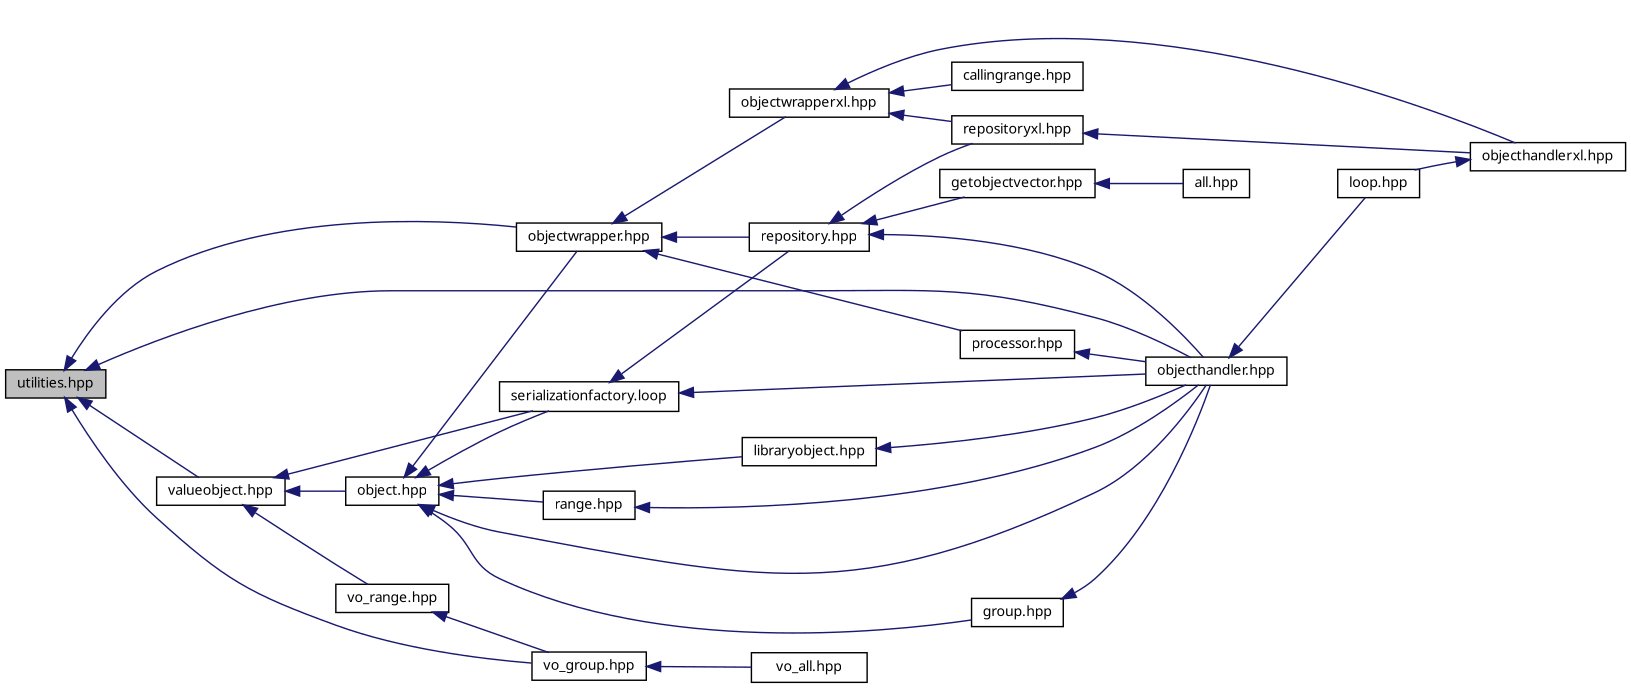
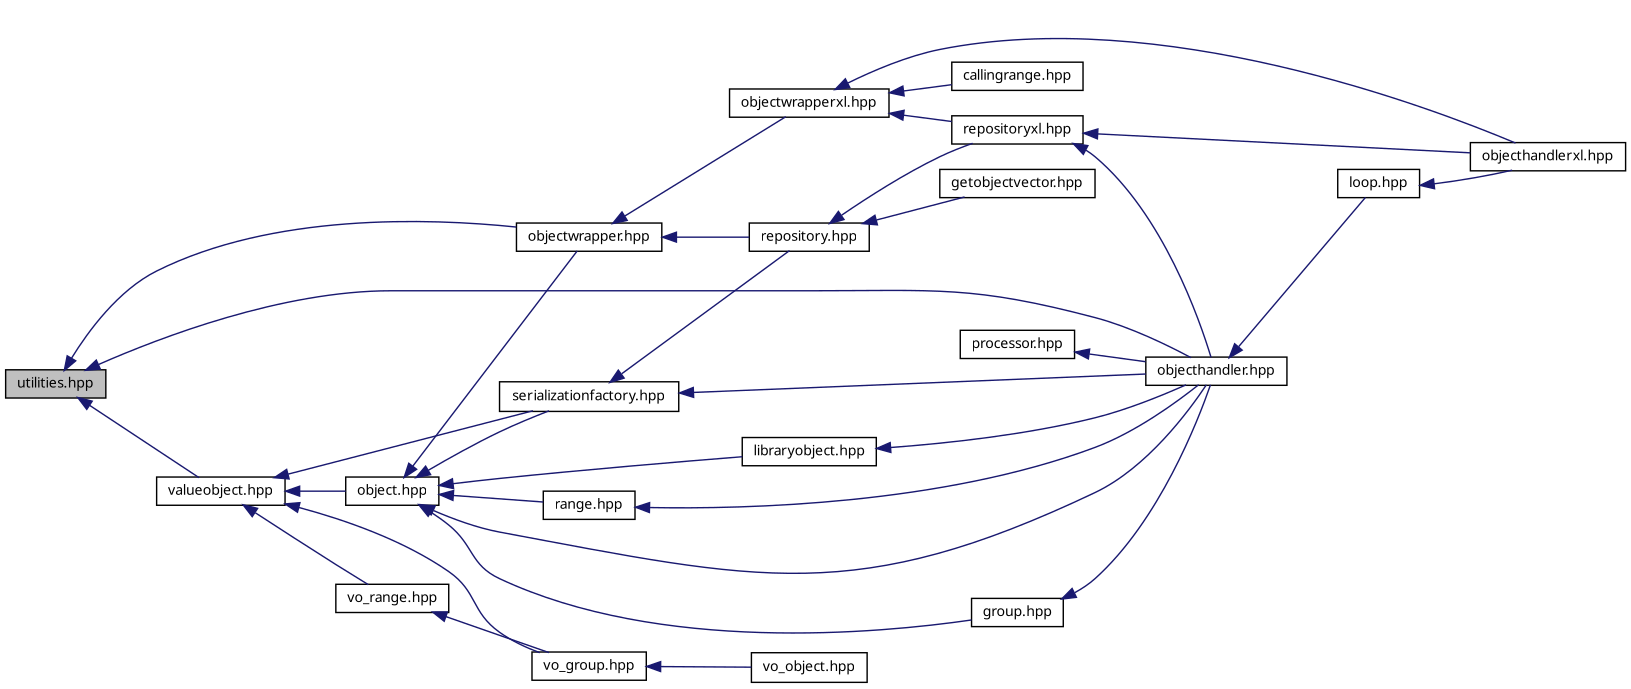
edge "loop.hpp" -> "objecthandlerxl.hpp": reversed
node "all.hpp": removed
edge "objecthandler.hpp" -> "repository.hpp": now "objecthandler.hpp" -> "repositoryxl.hpp"
edge "processor.hpp" -> "objectwrapper.hpp": removed
node "serializationfactory.loop": label "serializationfactory.loop" -> "serializationfactory.hpp"
edge "vo_group.hpp" -> "utilities.hpp": now "vo_group.hpp" -> "valueobject.hpp"
node "vo_all.hpp": label "vo_all.hpp" -> "vo_object.hpp"
